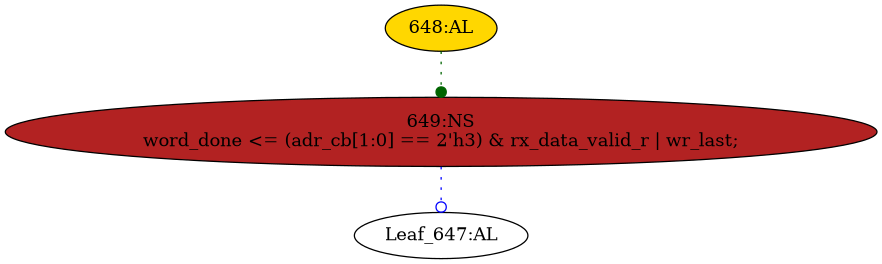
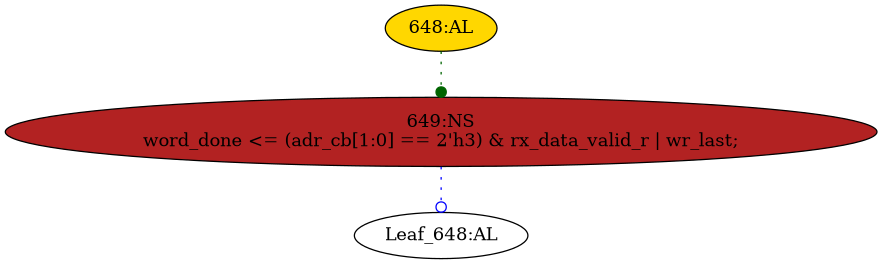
node "Leaf_647:AL": label "Leaf_647:AL" -> "Leaf_648:AL"
